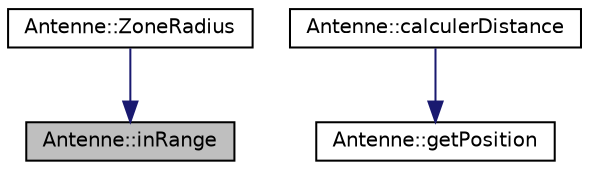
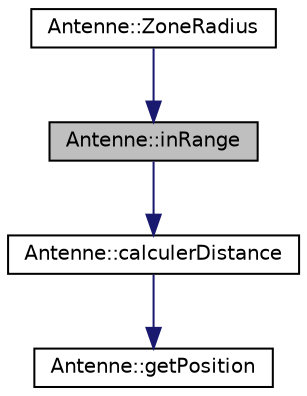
edge "Antenne::inRange" -> "Antenne::calculerDistance": added
